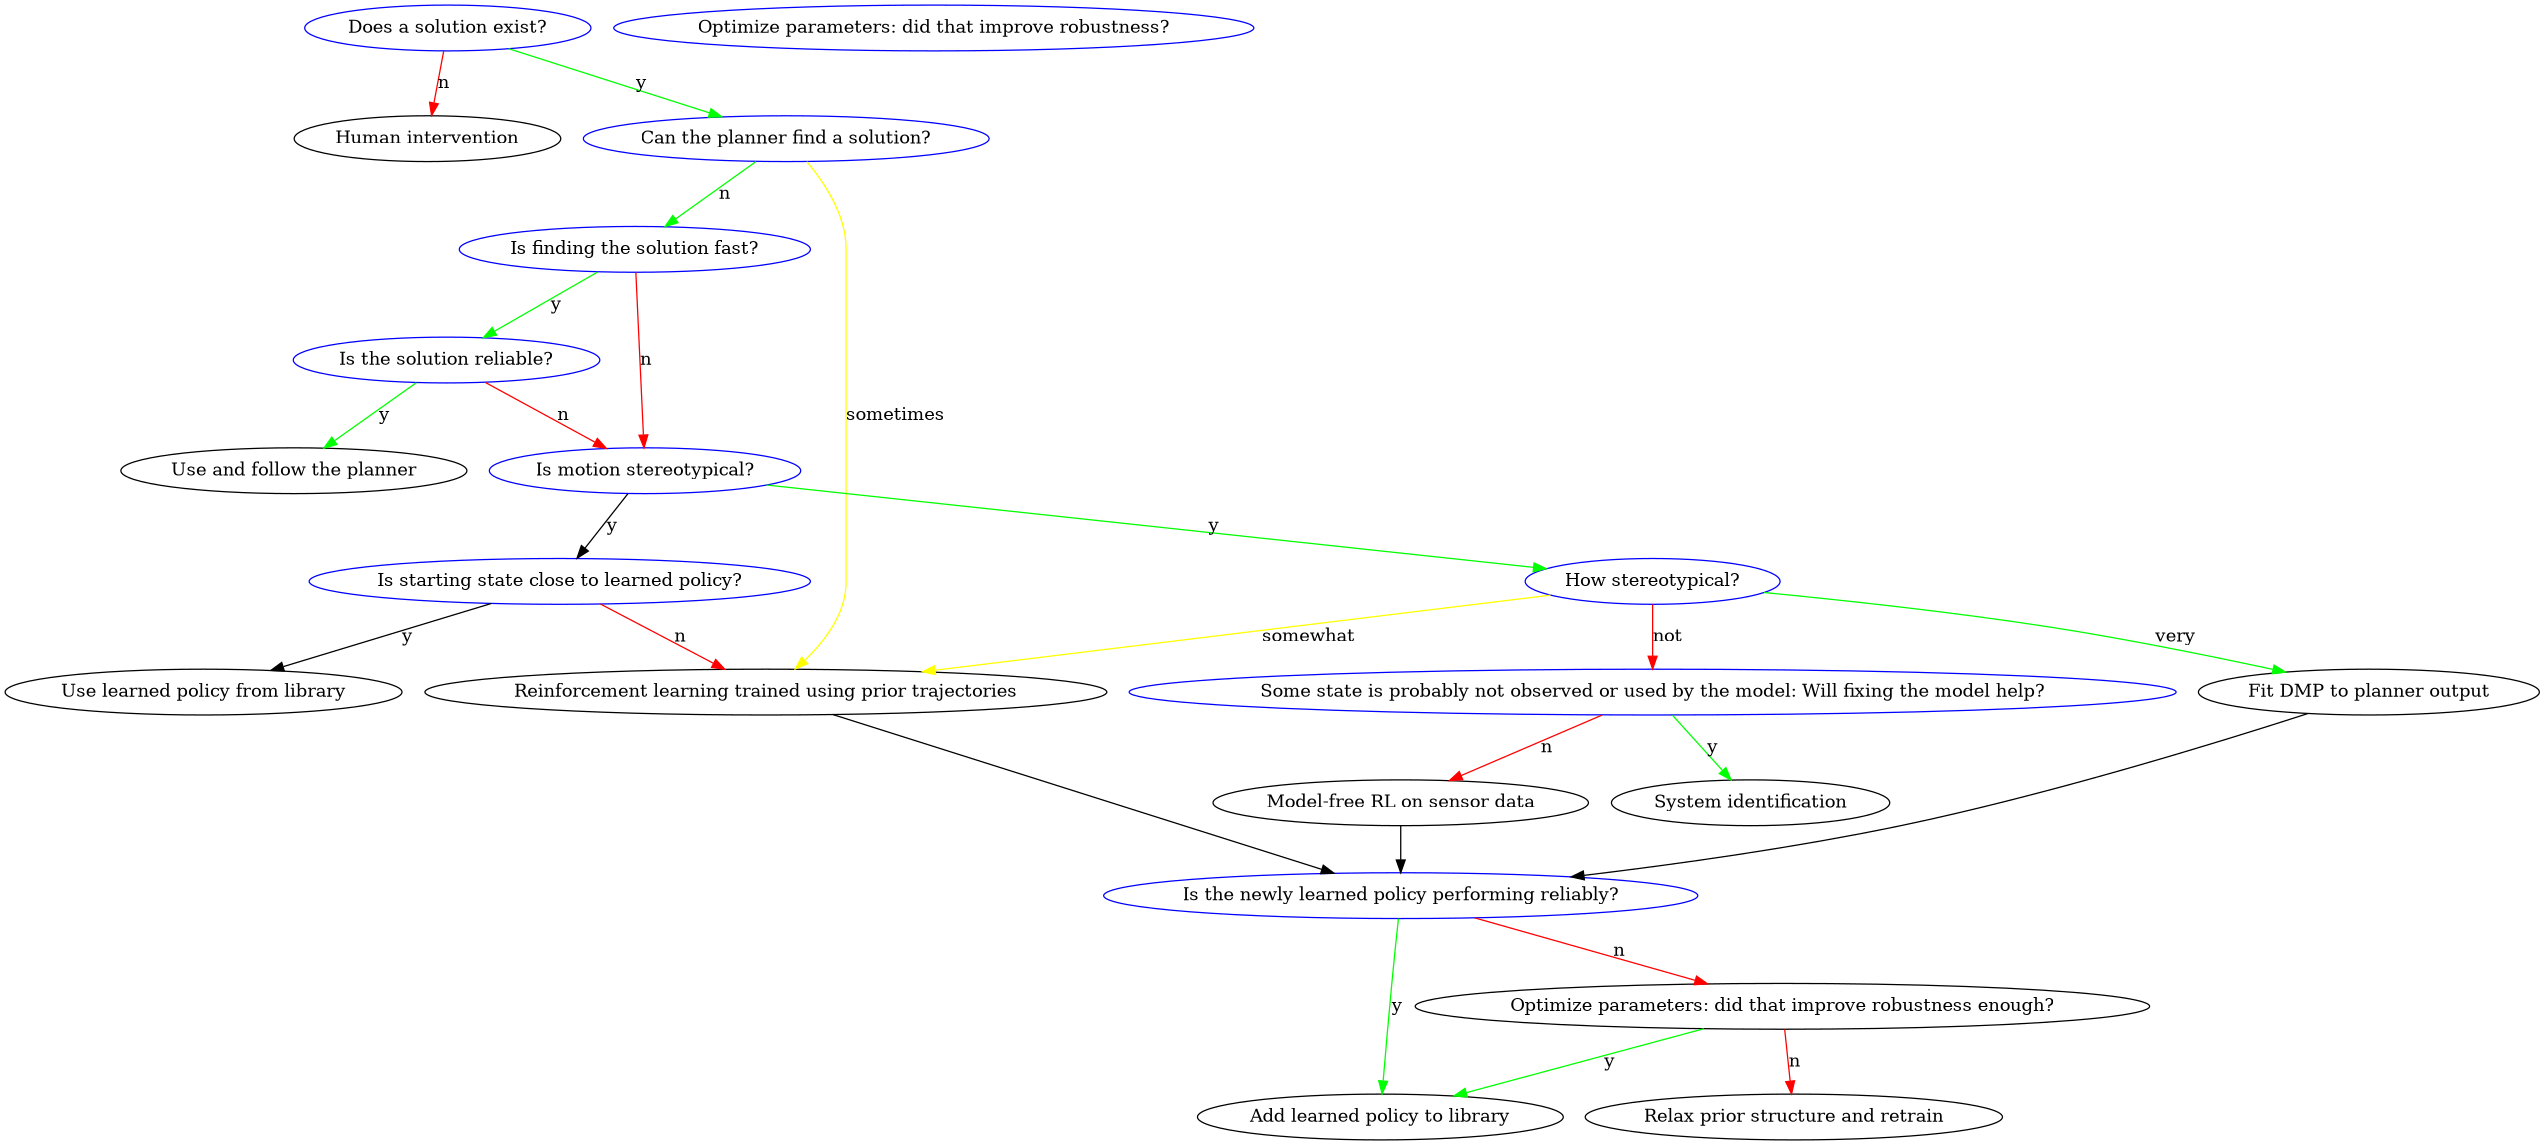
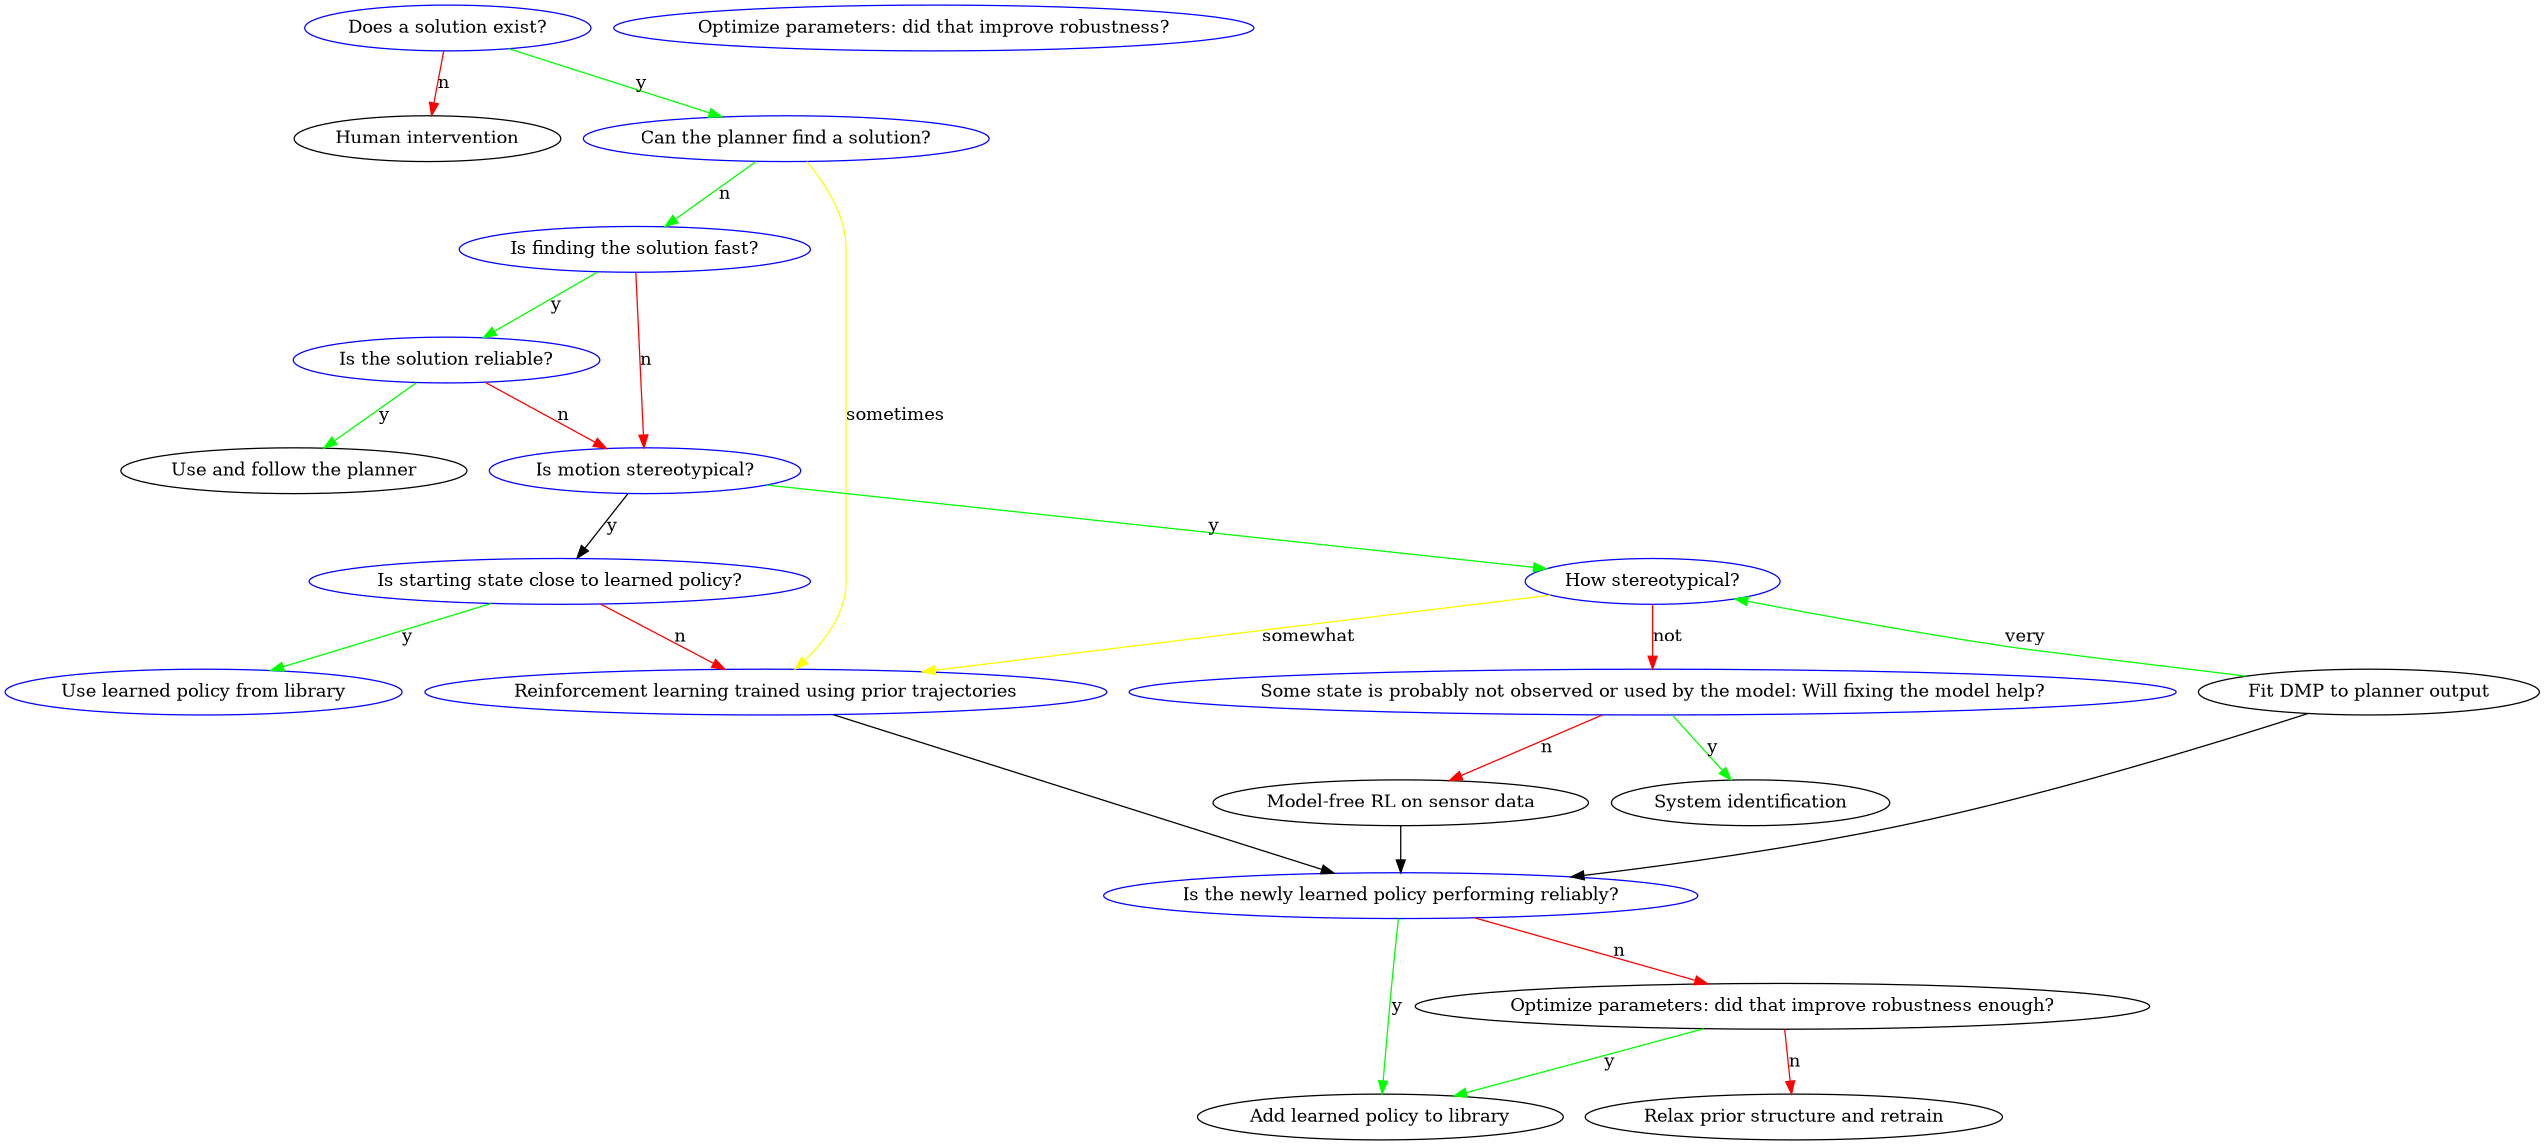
edge "How stereotypical?" -> "Fit DMP to planner output": reversed
edge "Is starting state close to learned policy?" -> "Use learned policy from library": color black -> green
node "Use learned policy from library": color black -> blue
node "Reinforcement learning trained using prior trajectories": color black -> blue
